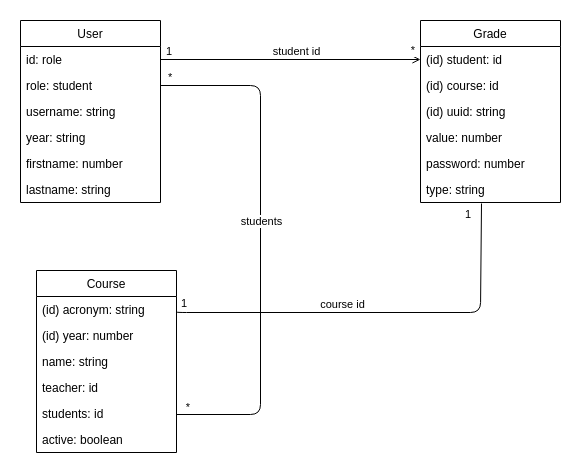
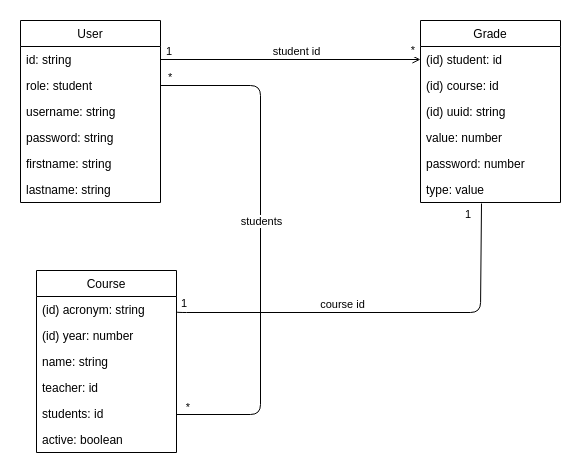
node "id: role": label "id: role" -> "id: string"
node "year: string": label "year: string" -> "password: string"
node "firstname: number": label "firstname: number" -> "firstname: string"
node "type: string": label "type: string" -> "type: value"
